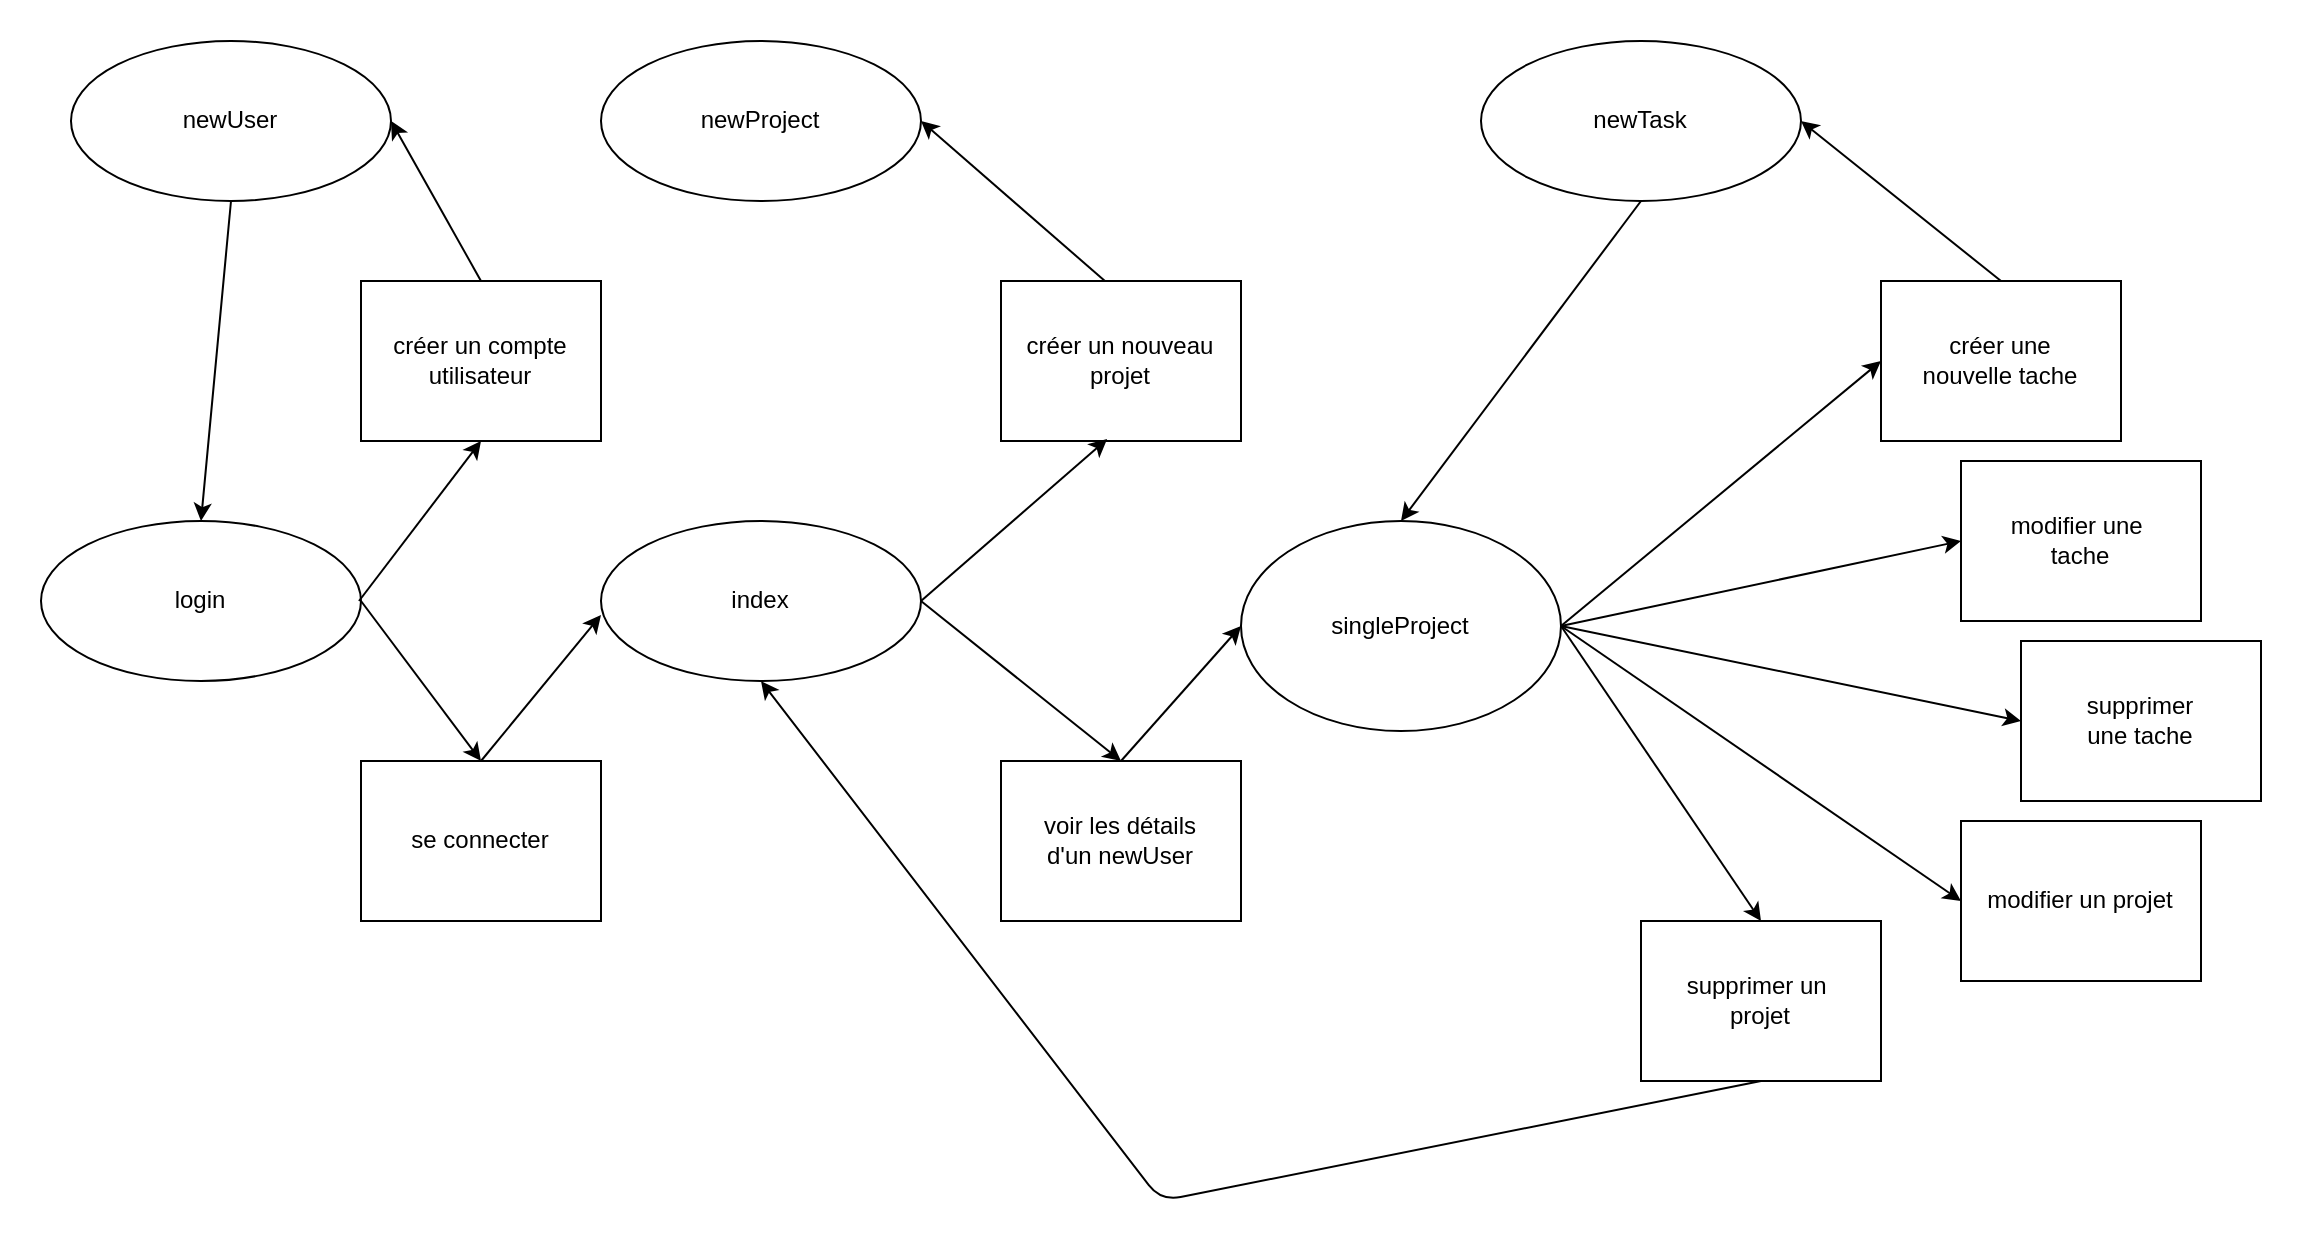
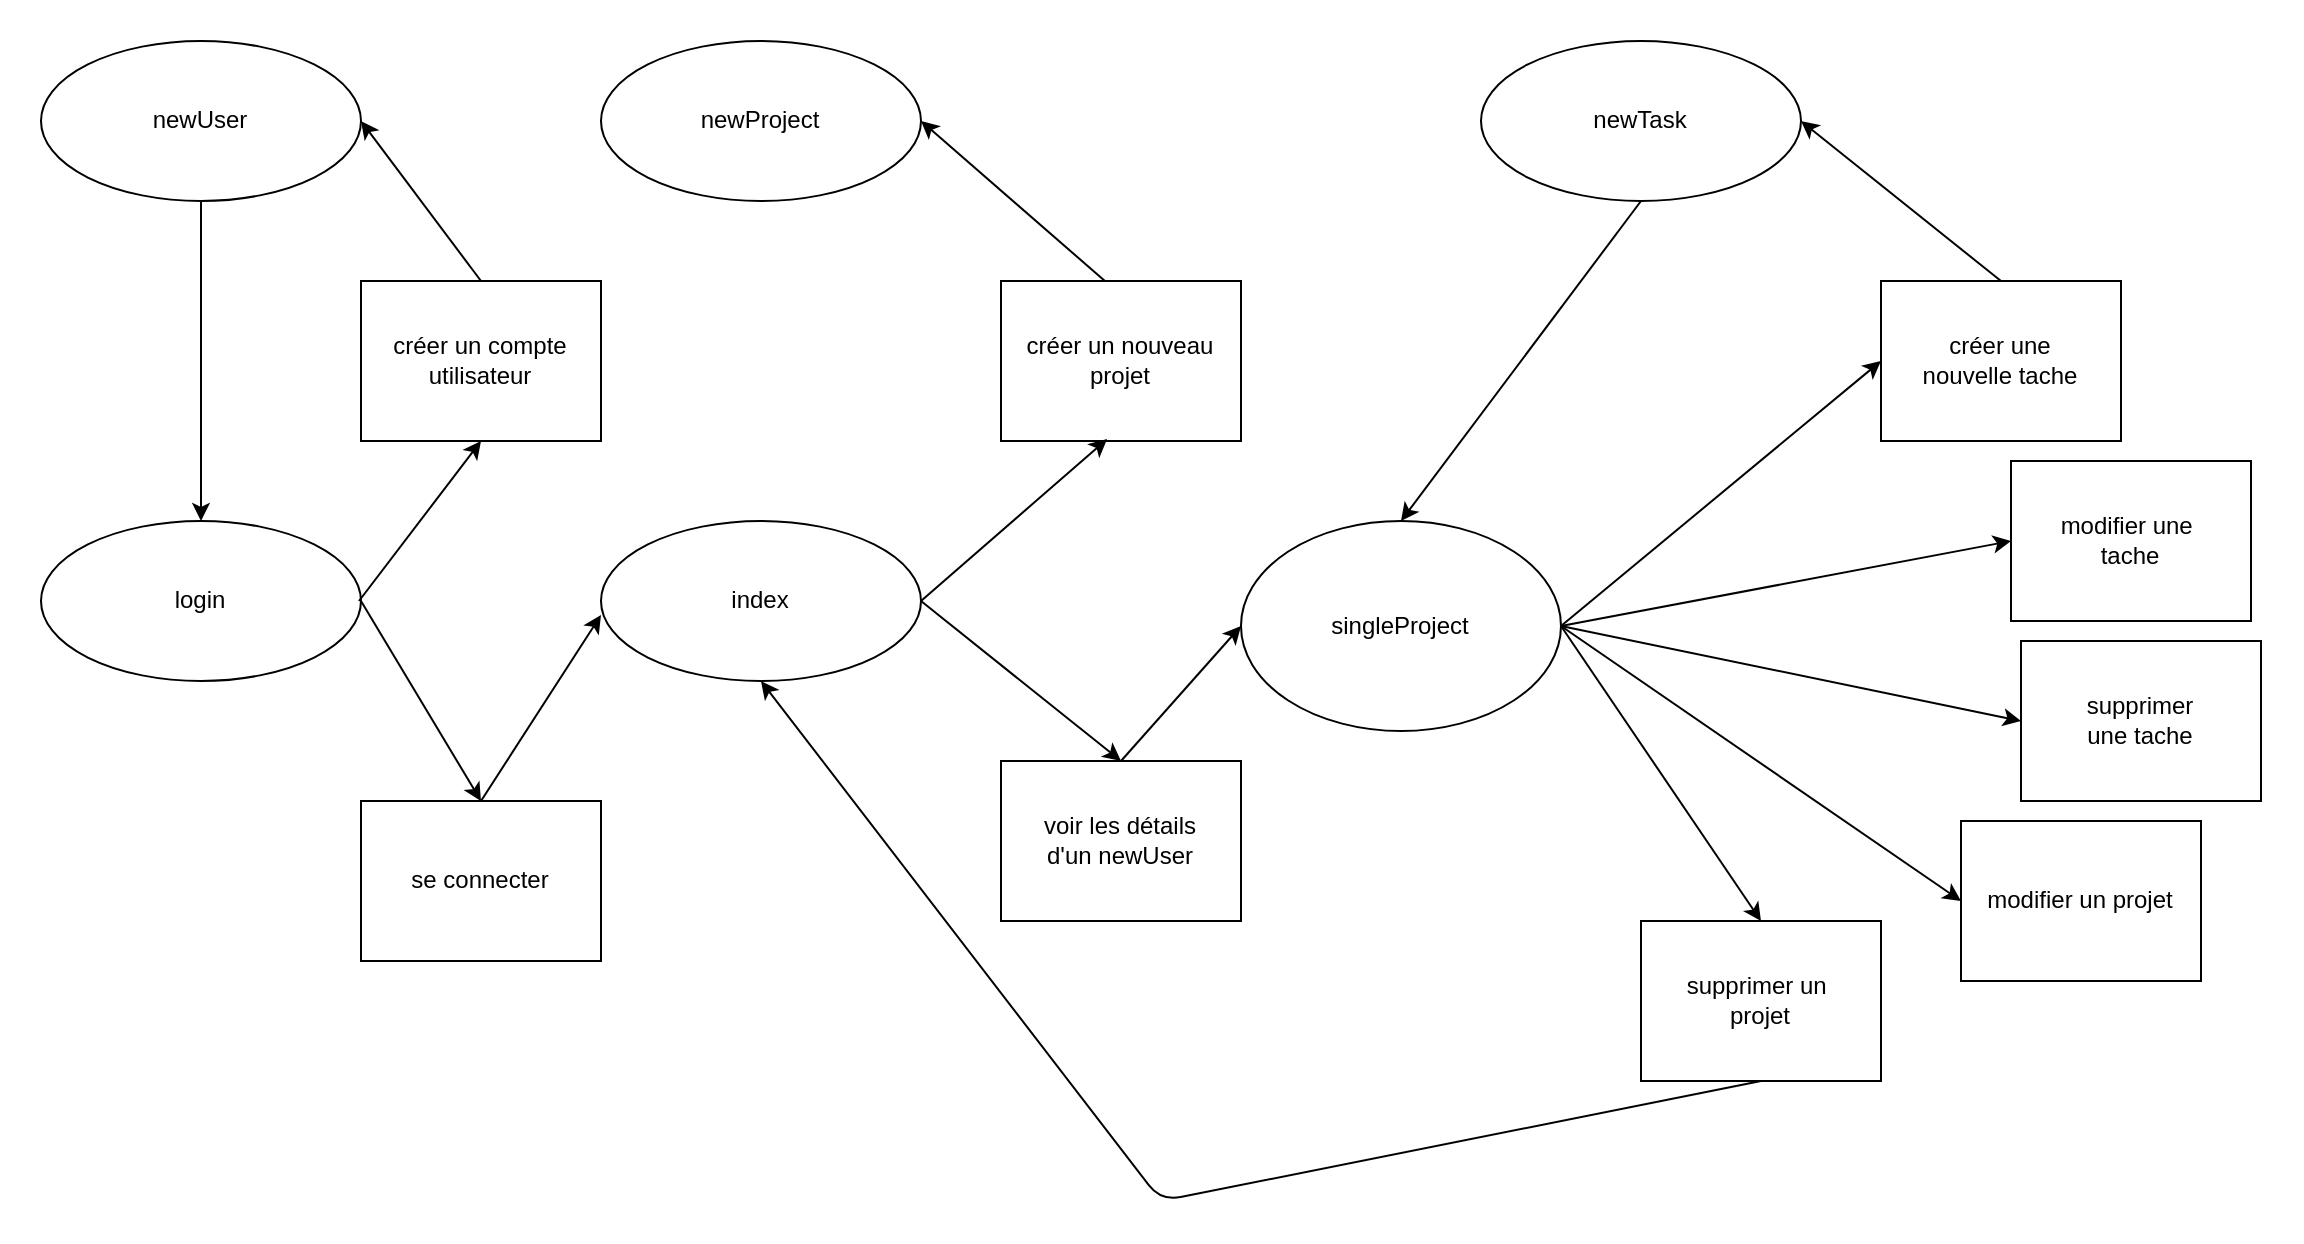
node "newUser": moved (231, 121) -> (201, 121)
node "modifier une tache": moved (2081, 541) -> (2131, 541)
node "se connecter": moved (481, 841) -> (481, 881)
